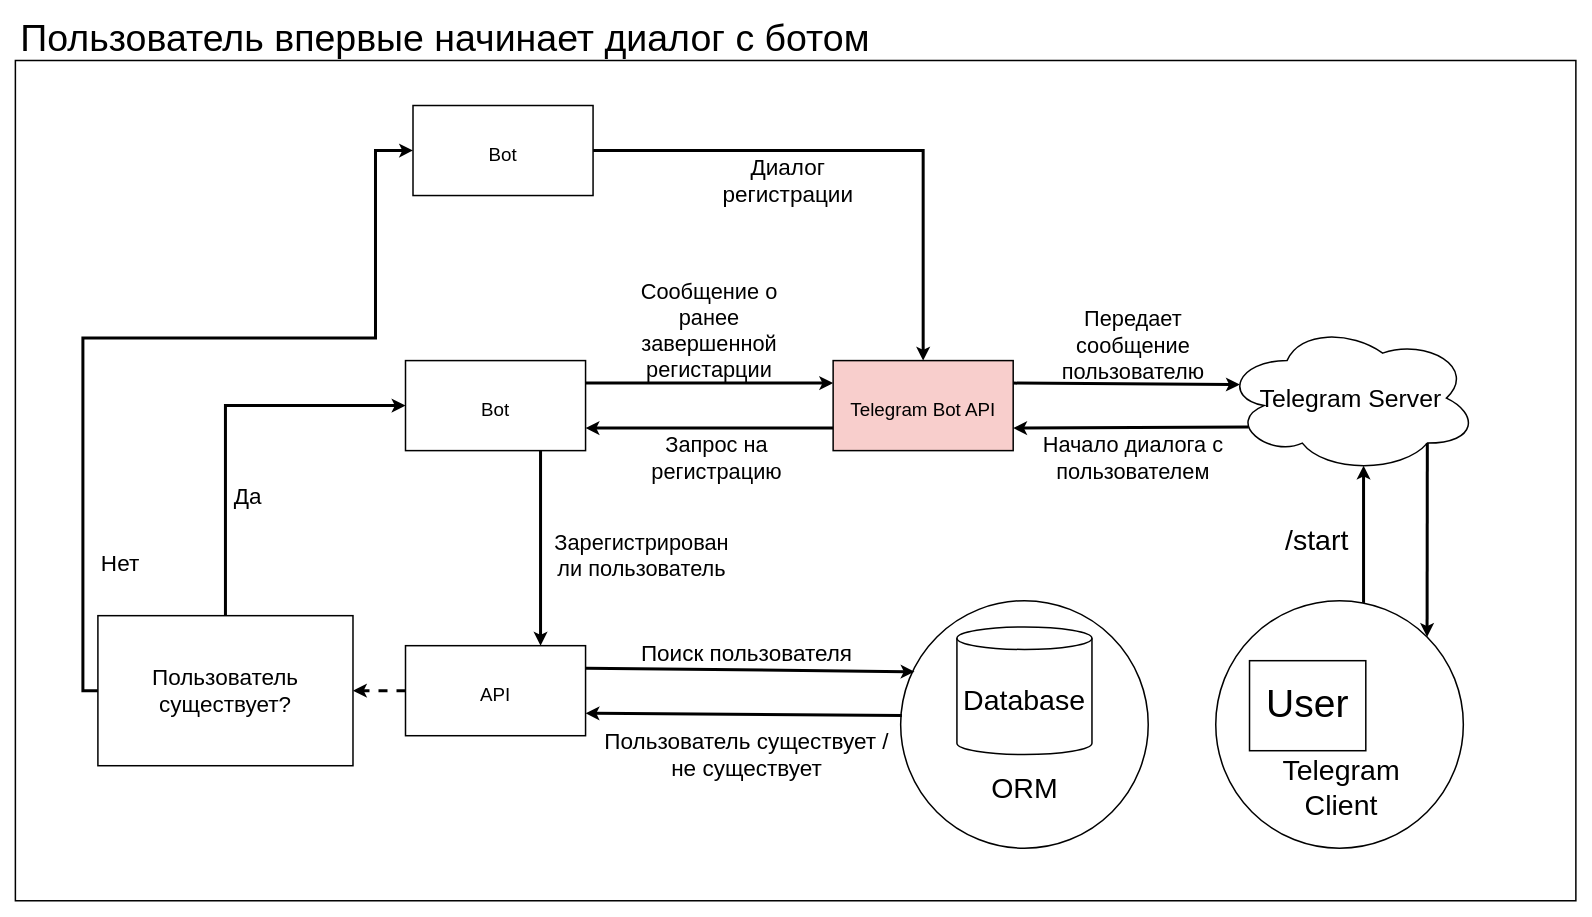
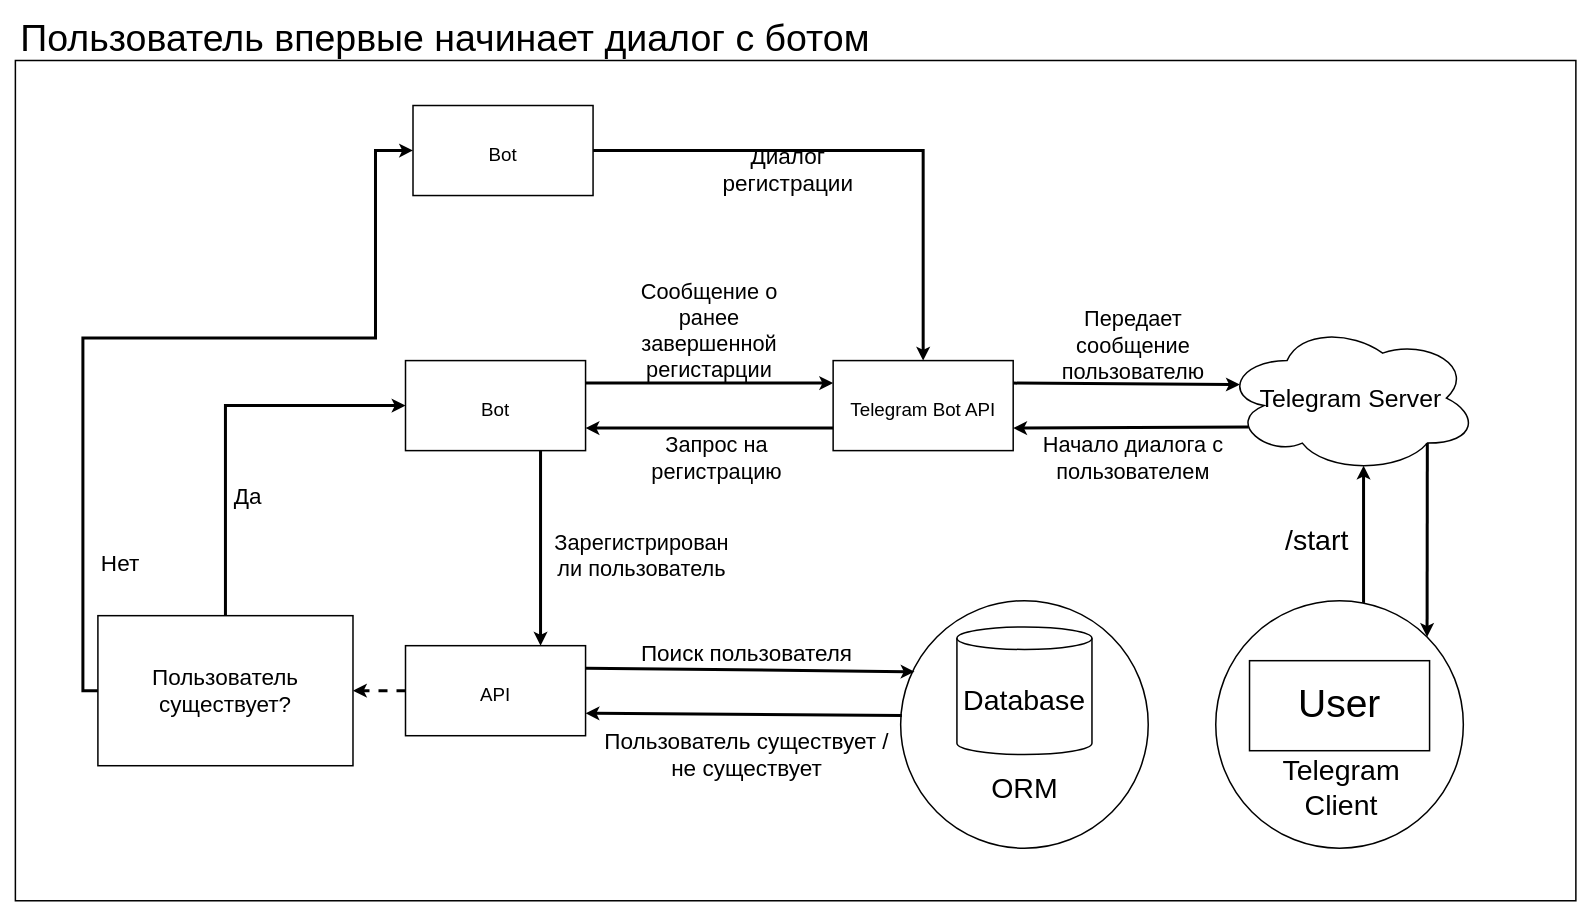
node "Диалог регистрации": moved (788, 180) -> (788, 169)
node "Telegram Bot API": fillcolor #f8cecc -> #ffffff
node "User": size 116x90 -> 180x90
